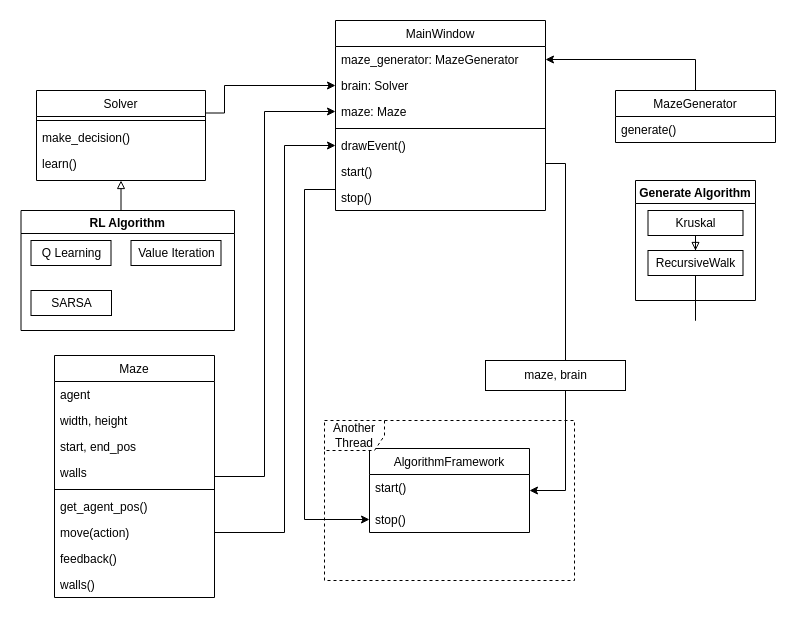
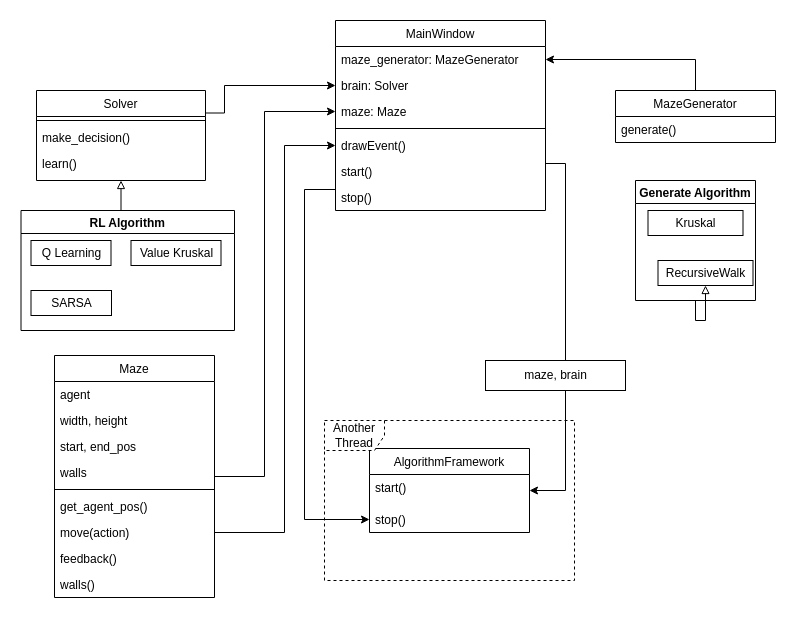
node "Value Iteration": label "Value Iteration" -> "Value Kruskal"
node "RecursiveWalk": moved (696, 263) -> (706, 273)
